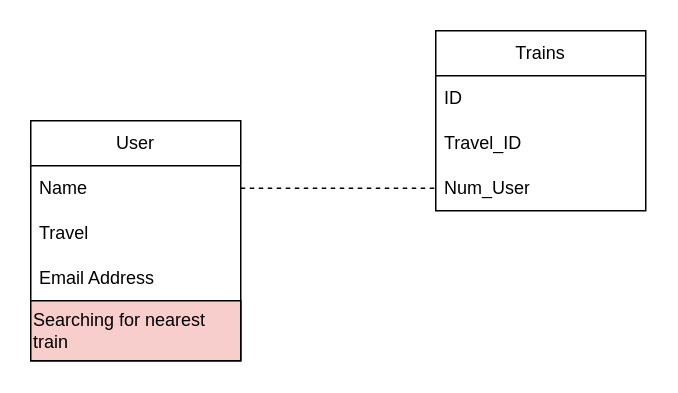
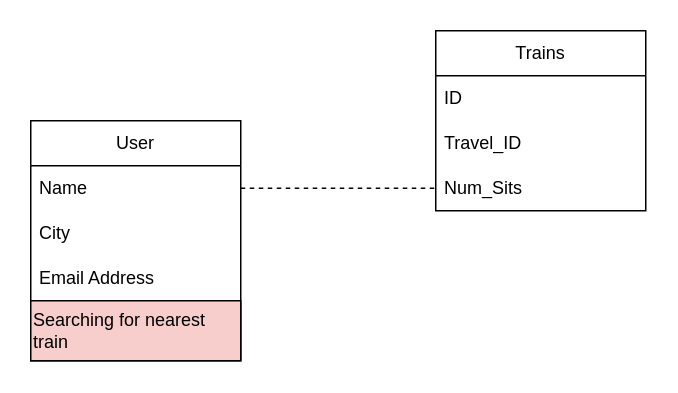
node "Num_User": label "Num_User" -> "Num_Sits"
node "Travel": label "Travel" -> "City"
